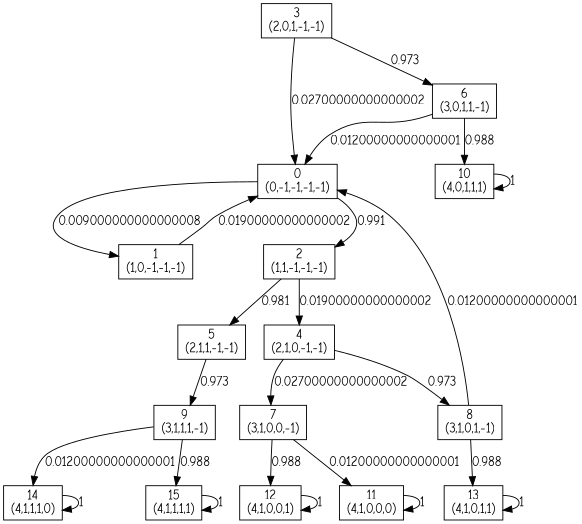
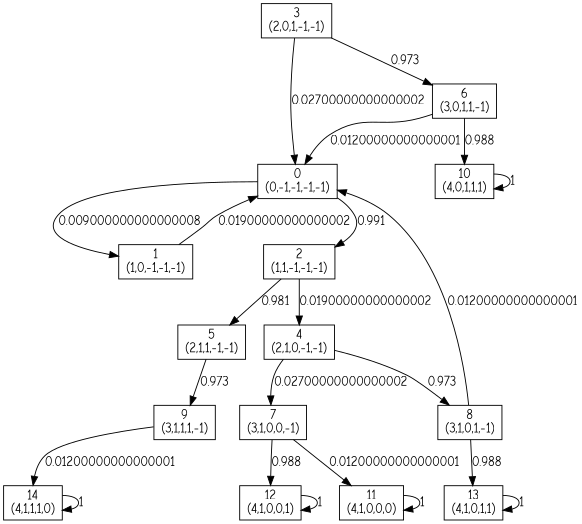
node "15 (4,1,1,1,1)": removed
